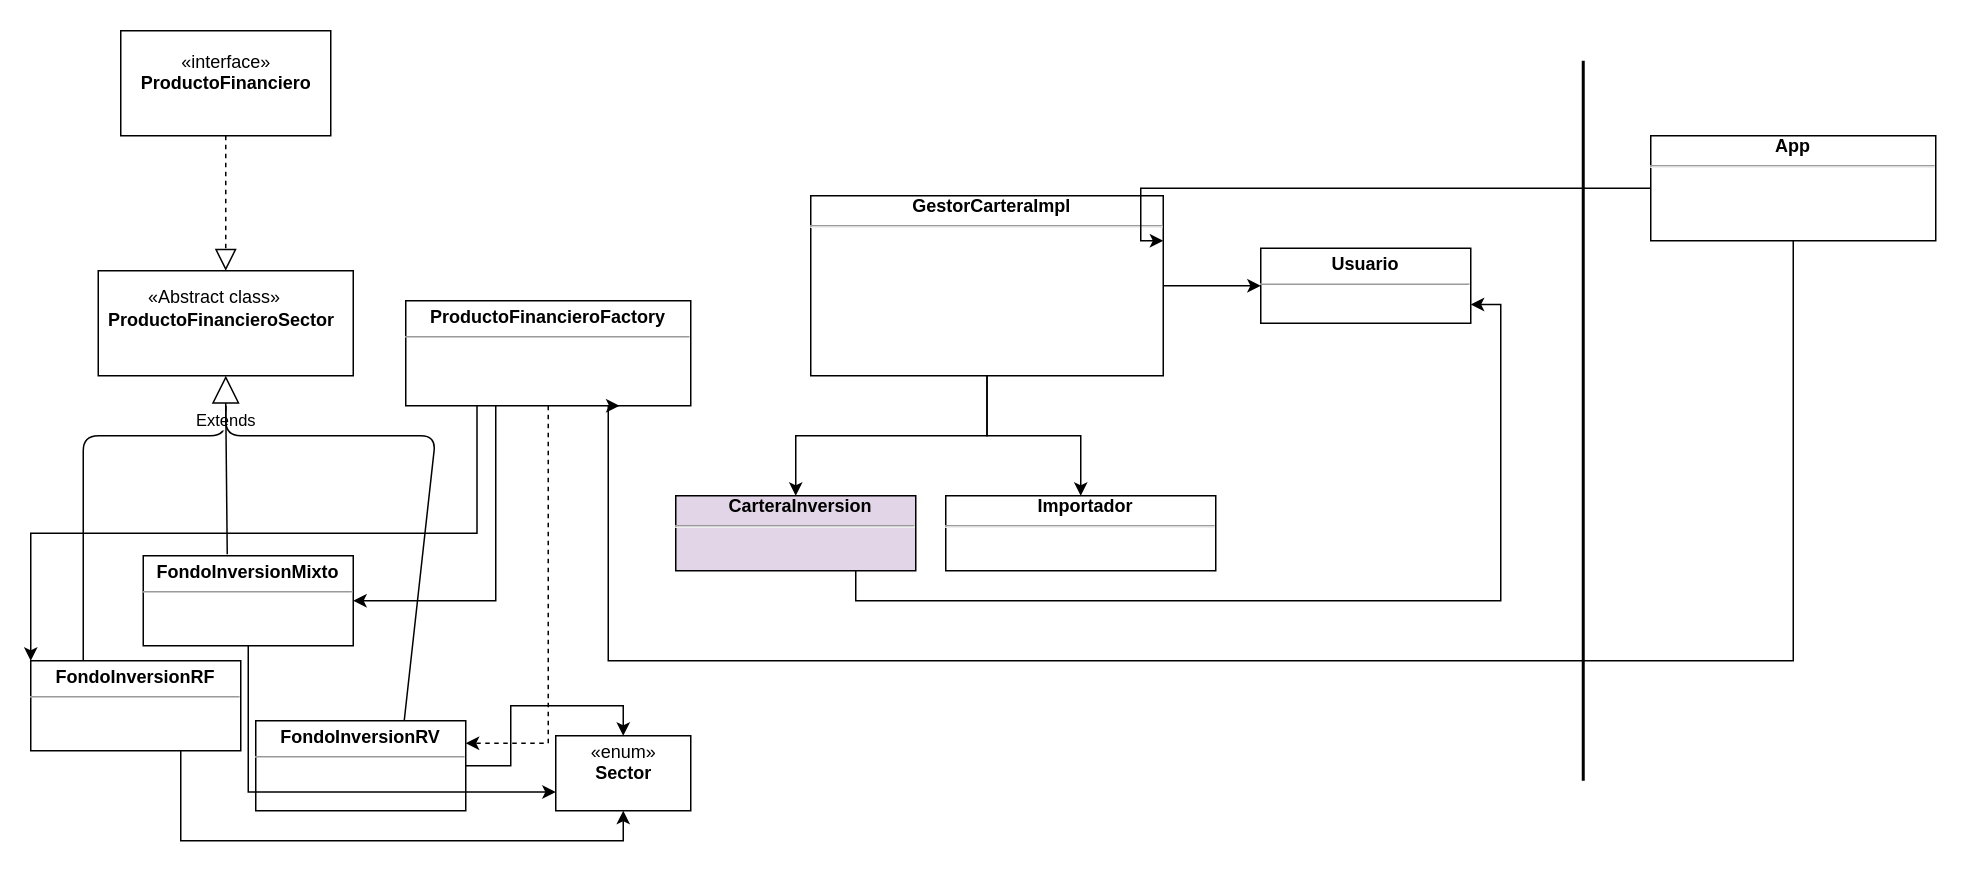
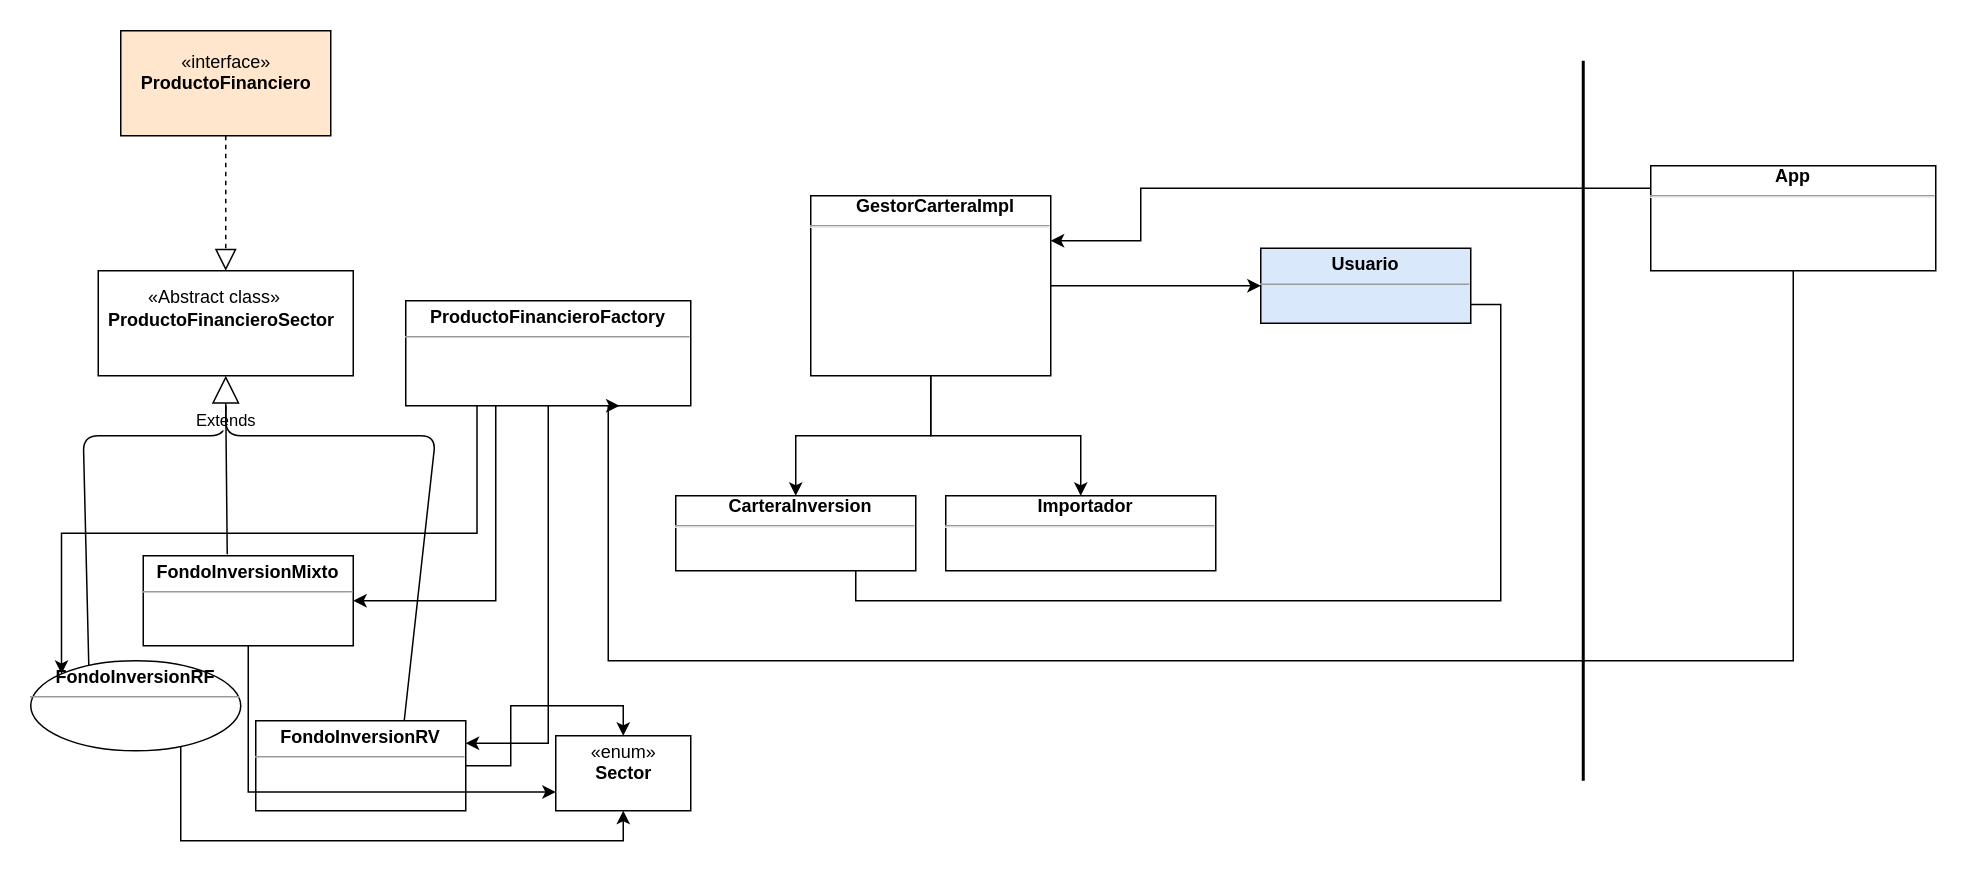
node "«interface» ProductoFinanciero": fillcolor #ffffff -> #ffe6cc
node "App": moved (1793, 188) -> (1793, 218)
node "GestorCarteraImpl": size 353x180 -> 240x180
node "Usuario": fillcolor #ffffff -> #dae8fc
edge "CarteraInversion" -> "Usuario": arrowhead classic -> none
node "CarteraInversion": fillcolor #e1d5e7 -> #ffffff
edge "ProductoFinancieroFactory" -> "FondoInversionRV": style dashed -> solid
node "FondoInversionRF": shape rectangle -> ellipse
